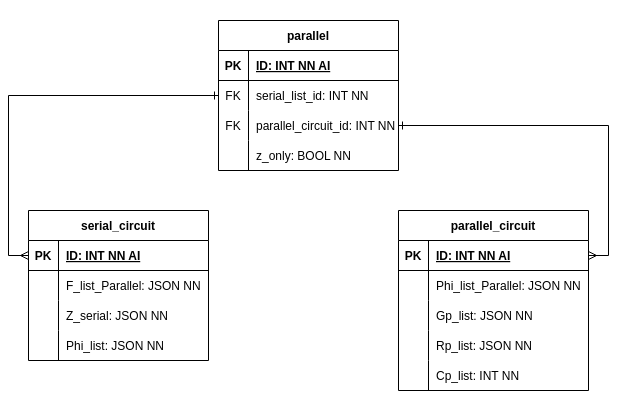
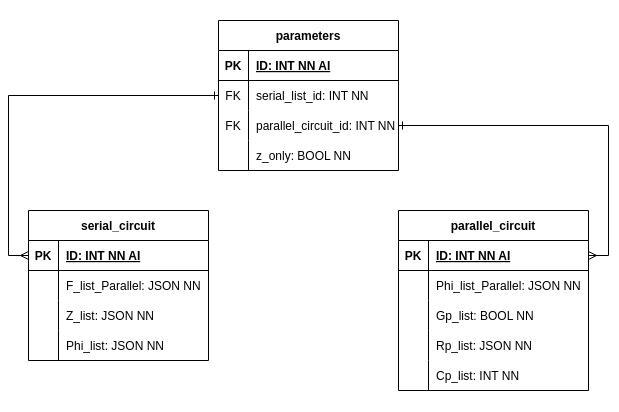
node "parallel": label "parallel" -> "parameters"
node "Z_serial: JSON NN": label "Z_serial: JSON NN" -> "Z_list: JSON NN"
node "Gp_list: JSON NN": label "Gp_list: JSON NN" -> "Gp_list: BOOL NN"
